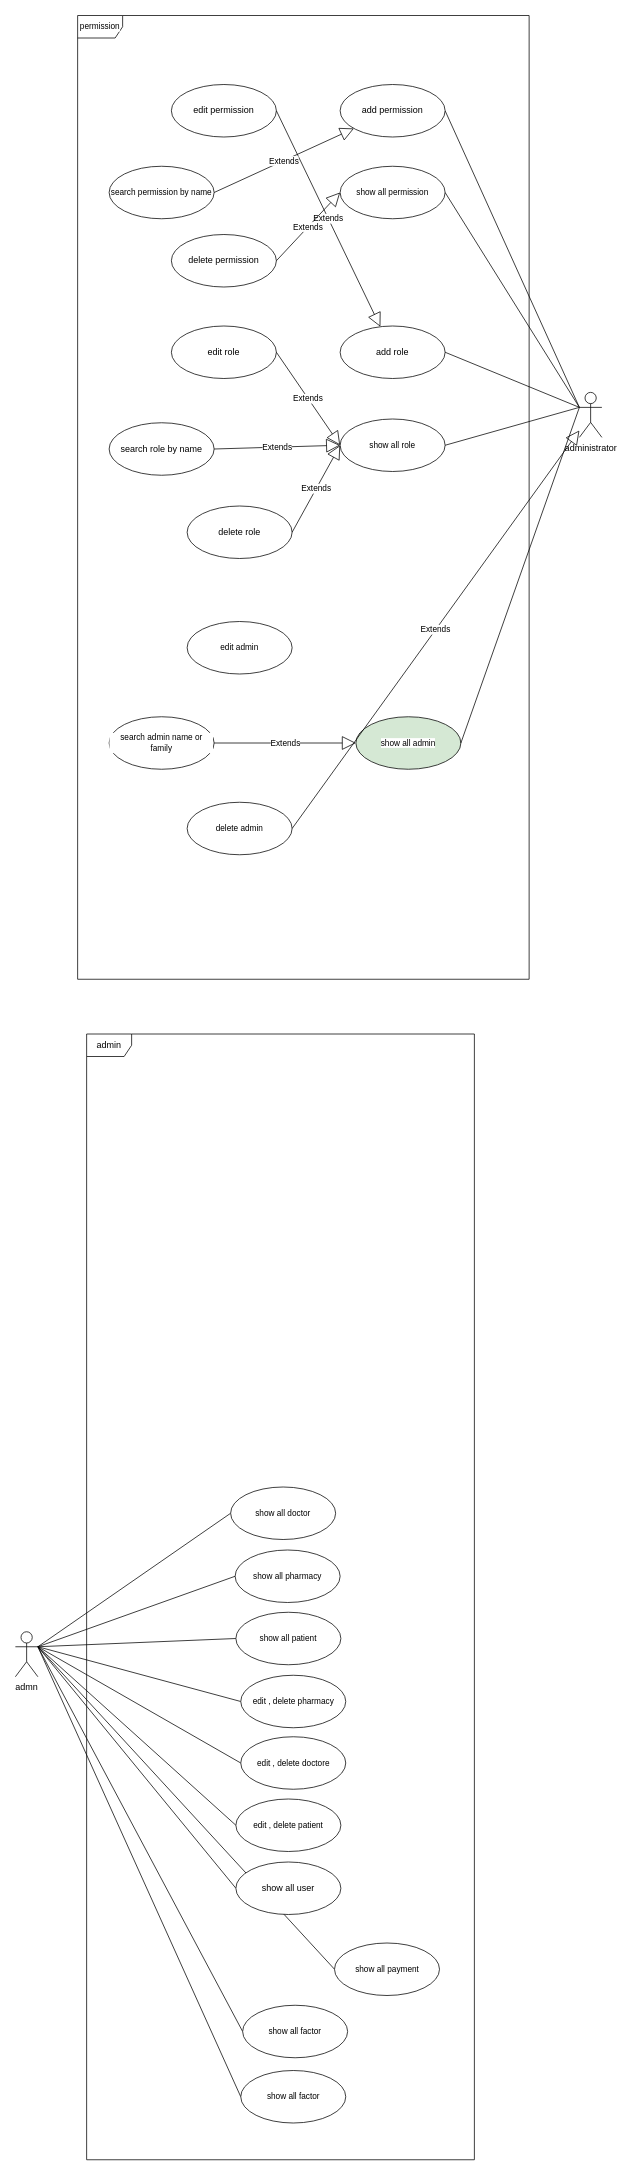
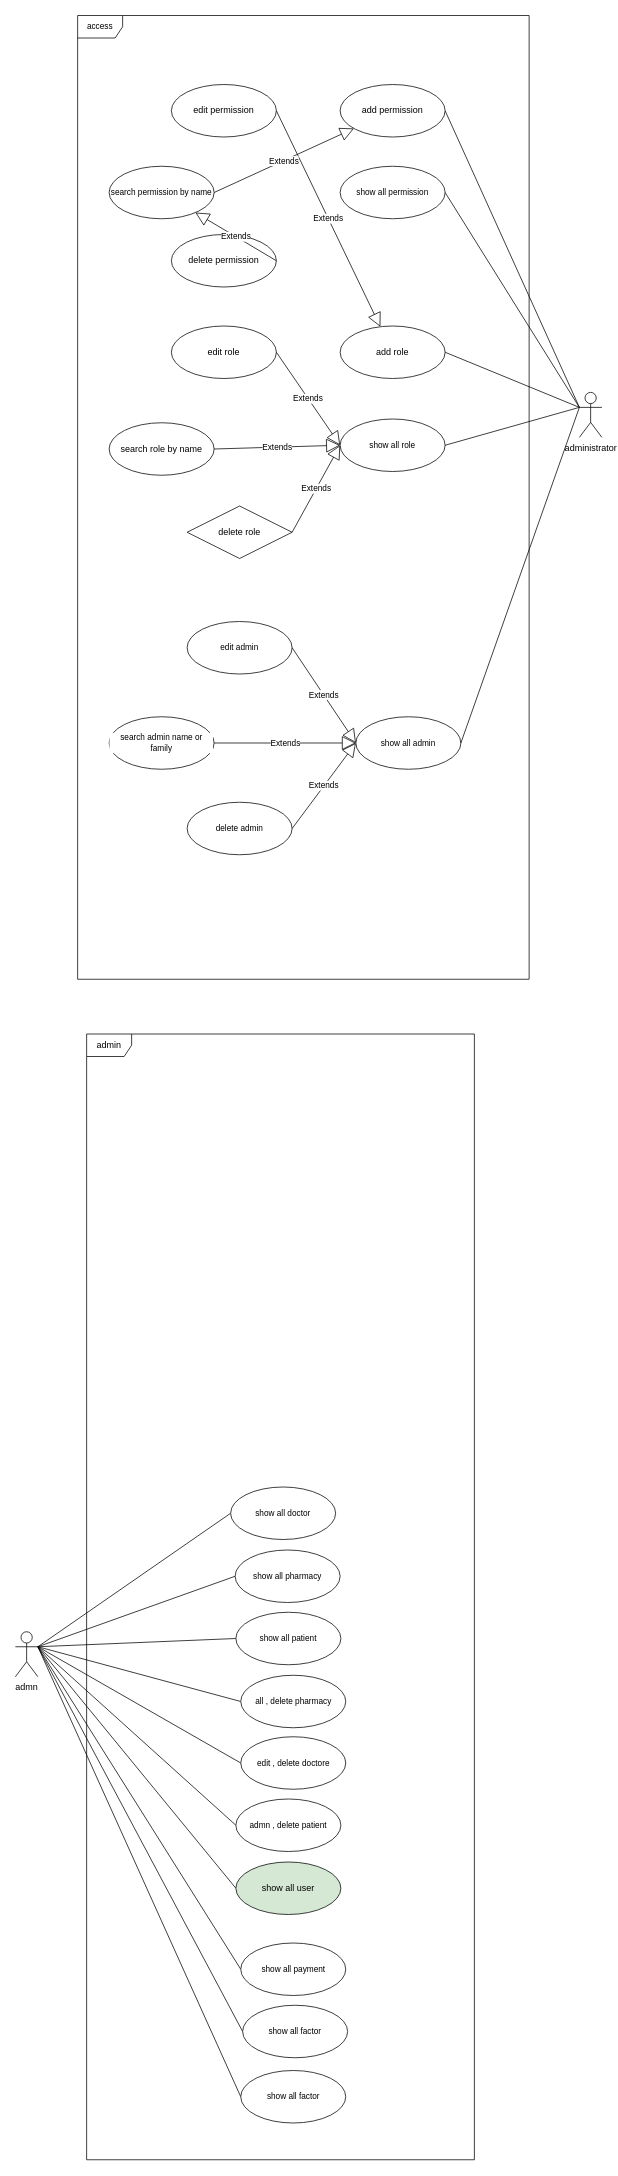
node "permission": label "permission" -> "access"
edge "delete permission" -> "show all permission": now "delete permission" -> "search permission by name"
node "delete role": shape ellipse -> diamond
edge "delete admin" -> "administrator": now "delete admin" -> "show all admin"
edge "edit admin" -> "show all admin": added, label "Extends"
node "show all admin": fillcolor #d5e8d4 -> #ffffff
node "edit , delete pharmacy": label "edit , delete pharmacy" -> "all , delete pharmacy"
node "edit , delete patient": label "edit , delete patient" -> "admn , delete patient"
node "show all user": fillcolor #ffffff -> #d5e8d4
node "show all payment": moved (387, 1969) -> (293, 1969)
